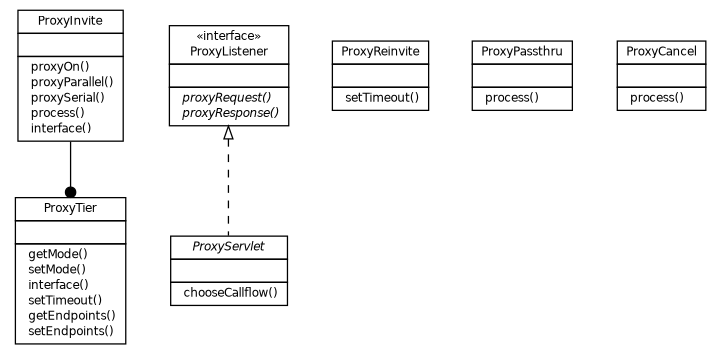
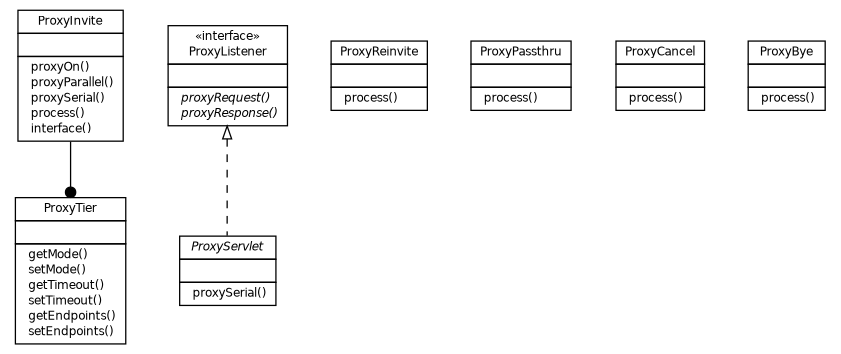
node "ProxyBye": added
node "ProxyReinvite": text "setTimeout()" -> "process()"
node "ProxyTier": text "interface()" -> "getTimeout()"
node "ProxyServlet": text "chooseCallflow()" -> "proxySerial()"
